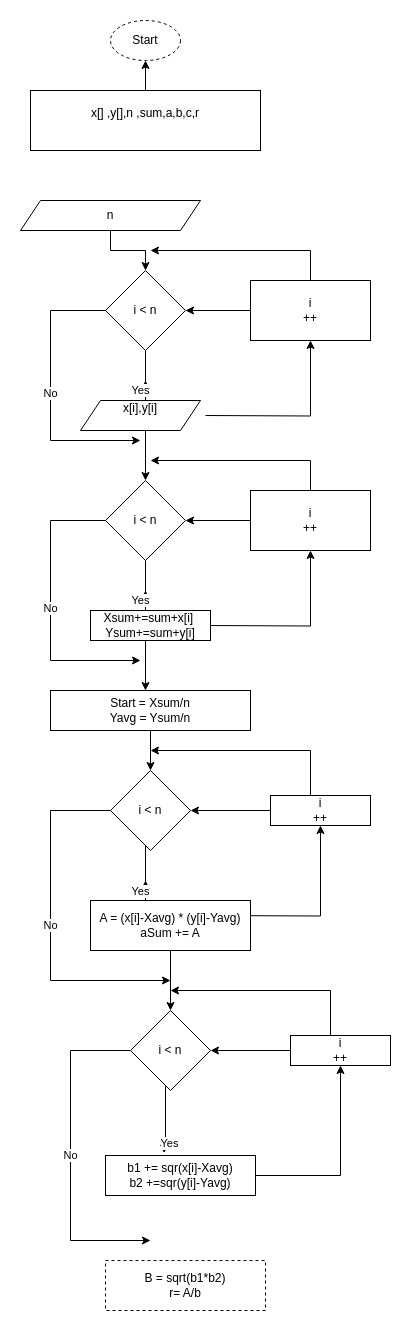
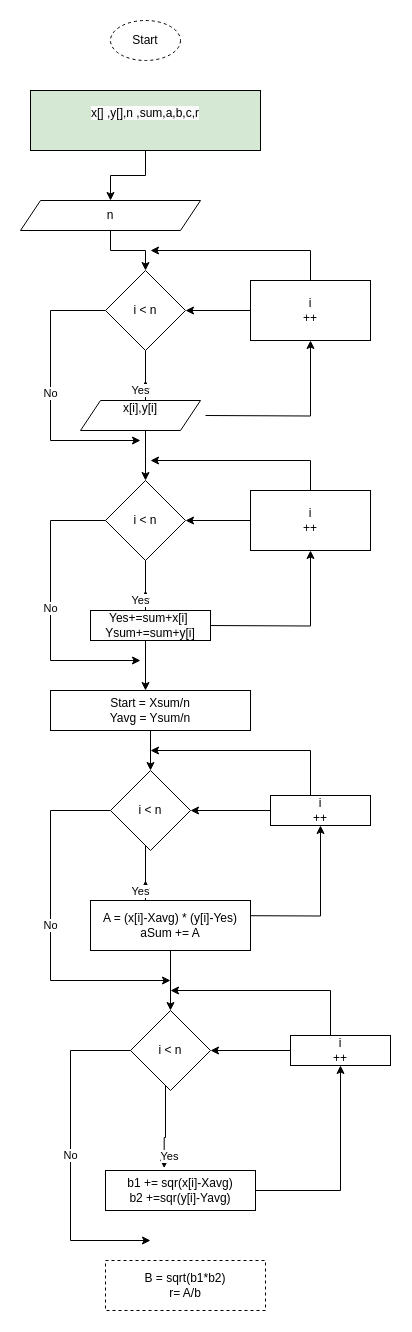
edge "x[] ,y[],n ,sum,a,b,c,r" -> "Start": now "x[] ,y[],n ,sum,a,b,c,r" -> "n"
node "x[] ,y[],n ,sum,a,b,c,r": fillcolor #ffffff -> #d5e8d4
node "Xsum+=sum+x[i] Ysum+=sum+y[i]": label "Xsum+=sum+x[i] Ysum+=sum+y[i]" -> "Yes+=sum+x[i] Ysum+=sum+y[i]"
node "A = (x[i]-Xavg) * (y[i]-Yavg) aSum += A": label "A = (x[i]-Xavg) * (y[i]-Yavg) aSum += A" -> "A = (x[i]-Xavg) * (y[i]-Yes) aSum += A"
node "b1 += sqr(x[i]-Xavg) b2 +=sqr(y[i]-Yavg)": moved (181, 1176) -> (181, 1191)
